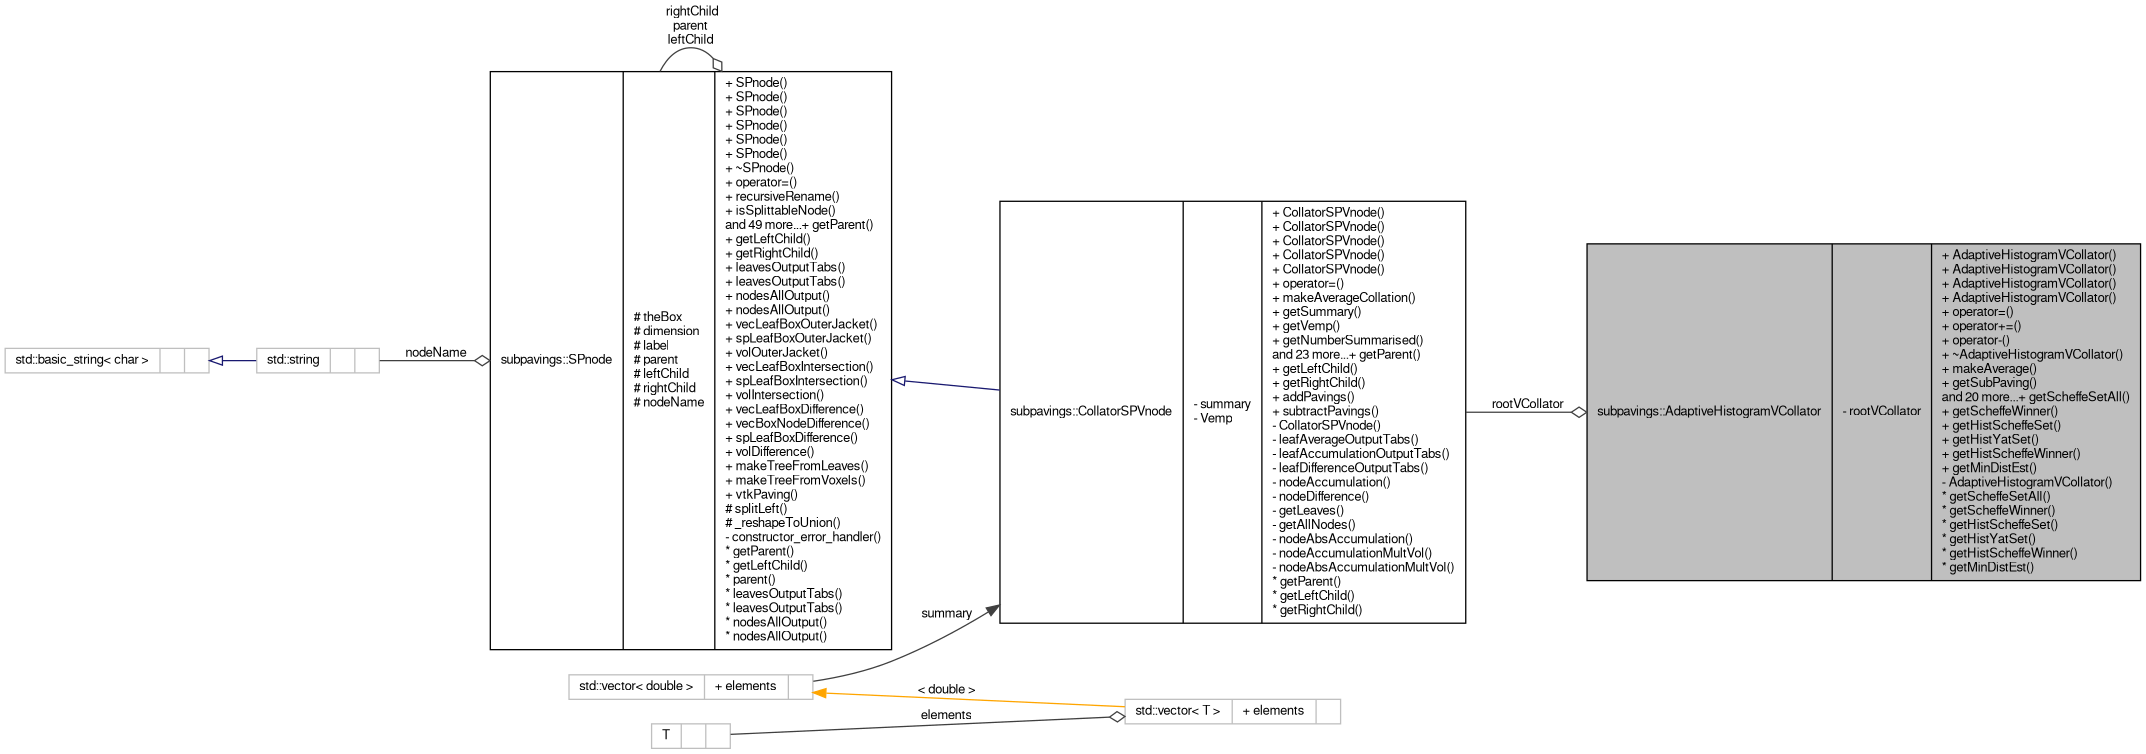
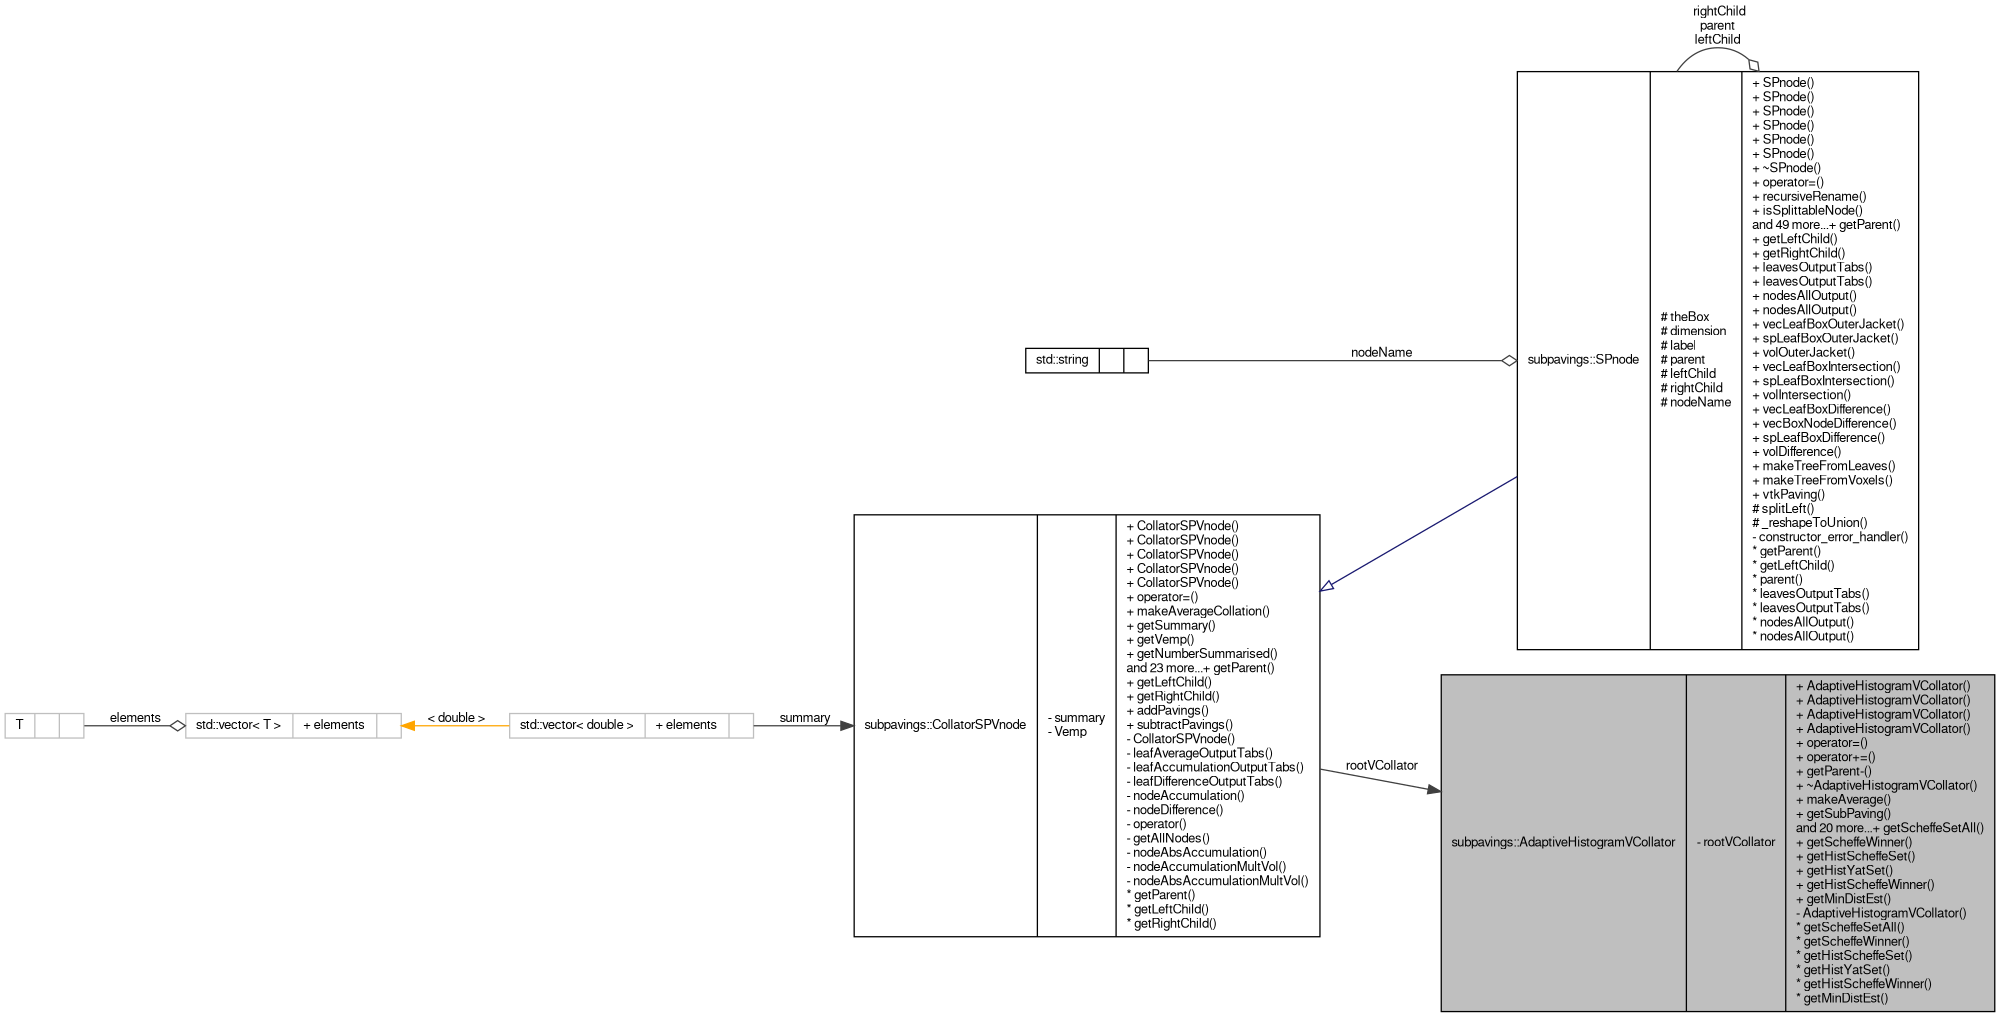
node "subpavings::AdaptiveHistogramVCollator": text "+ operator-()" -> "+ getParent-()"
node "std::basic_string< char >": removed
node "std::string": color grey75 -> black
edge "subpavings::CollatorSPVnode" -> "subpavings::SPnode": reversed
edge "subpavings::CollatorSPVnode" -> "subpavings::AdaptiveHistogramVCollator": arrowhead odiamond -> normal
node "subpavings::CollatorSPVnode": text "- getLeaves()" -> "- operator()"
edge "std::vector< T >" -> "std::vector< double >": reversed
